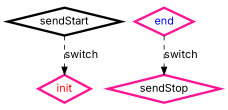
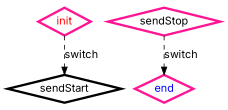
edge "sendStart" -> "init": reversed
edge "end" -> "sendStop": reversed
